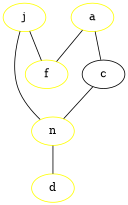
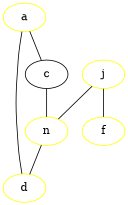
edge "a" -- "f": now "a" -- "d"
